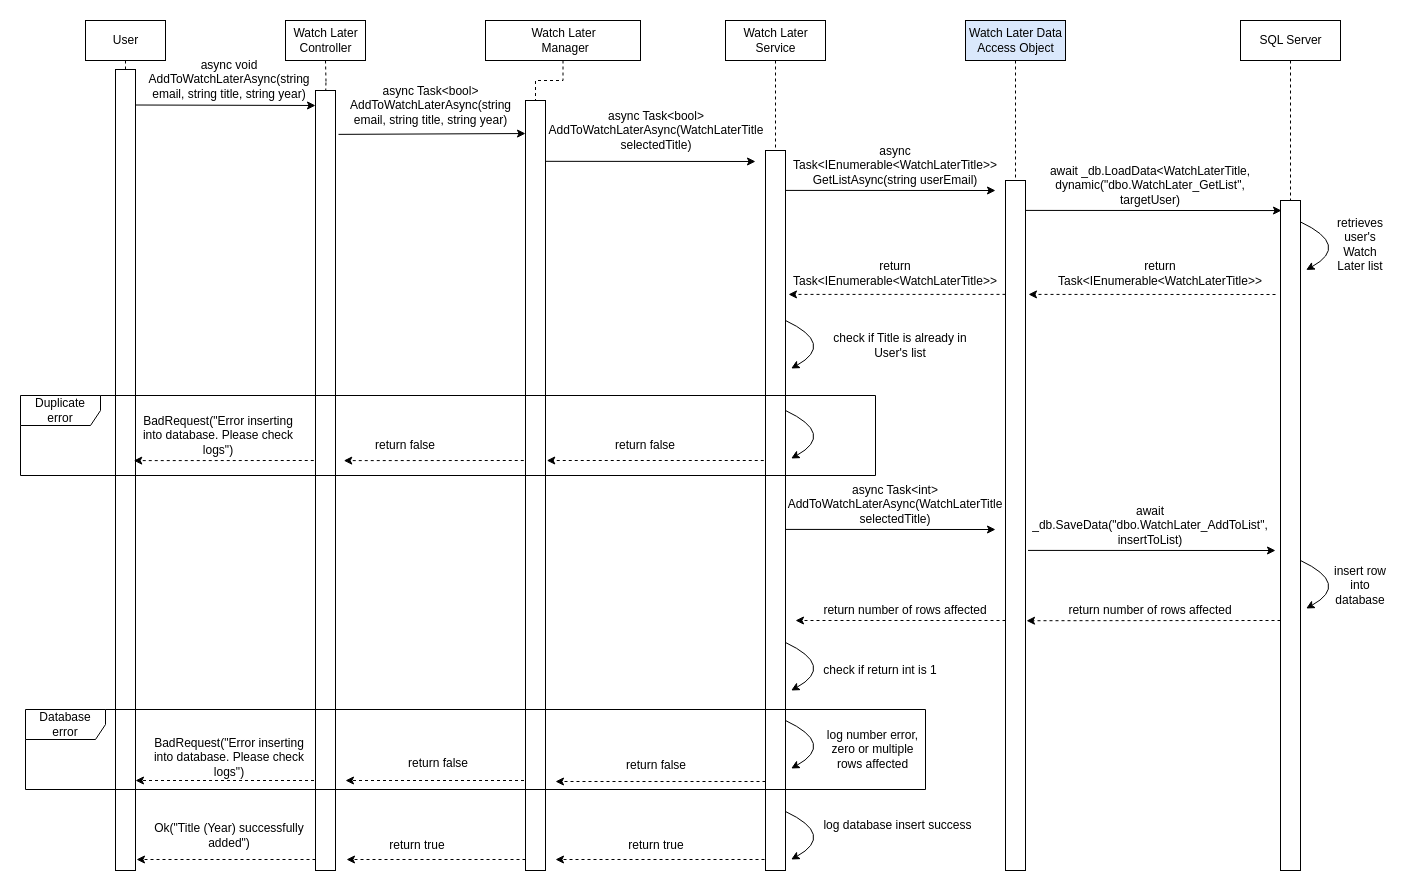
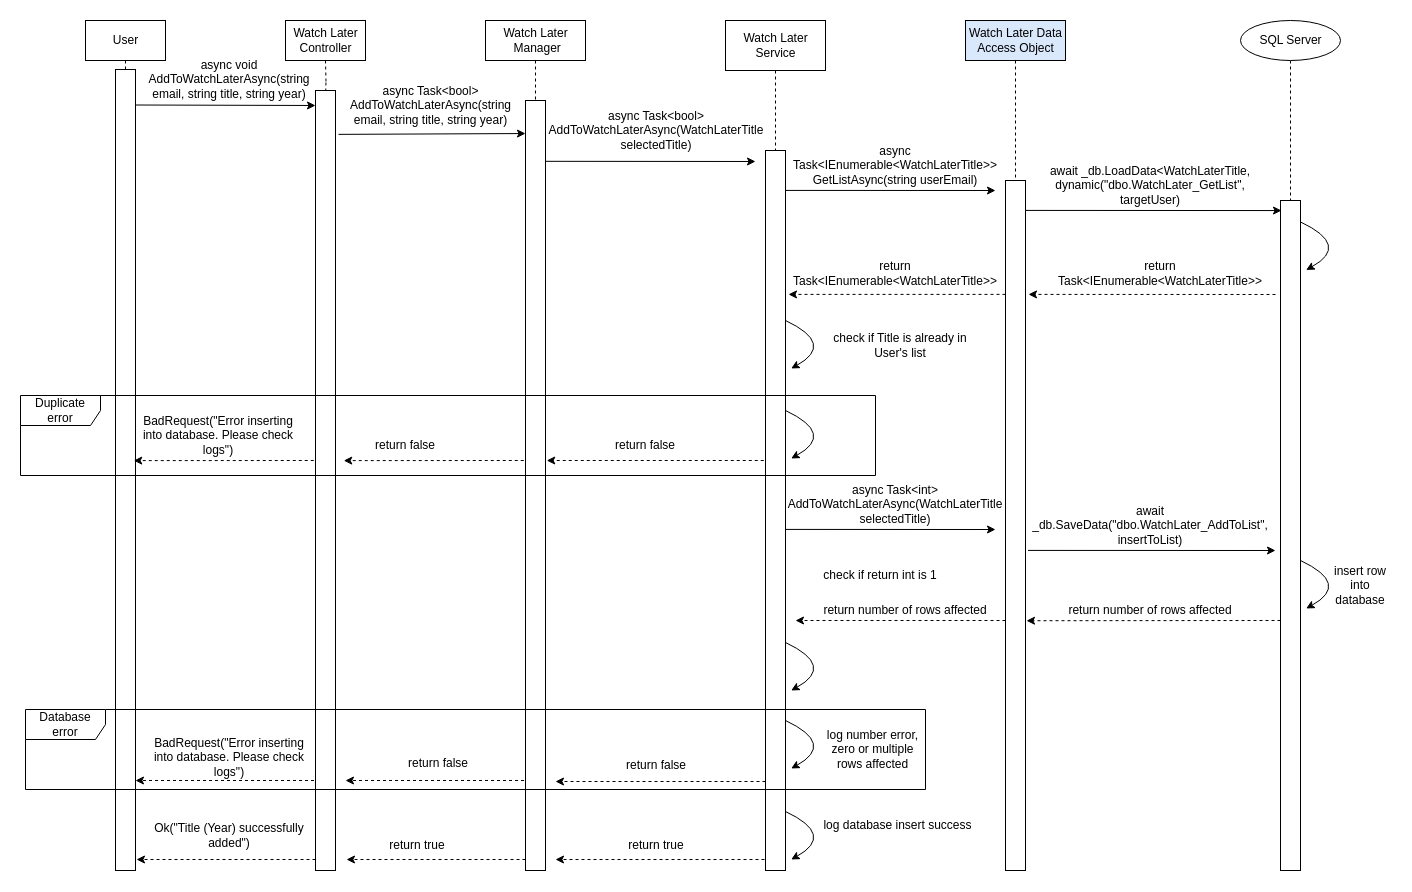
node "Watch Later Manager": size 155x40 -> 100x40
node "Watch Later Service": size 100x40 -> 100x50
node "SQL Server": shape rectangle -> ellipse
node "retrieves user's Watch Later list": removed
node "check if return int is 1": moved (881, 671) -> (881, 576)
